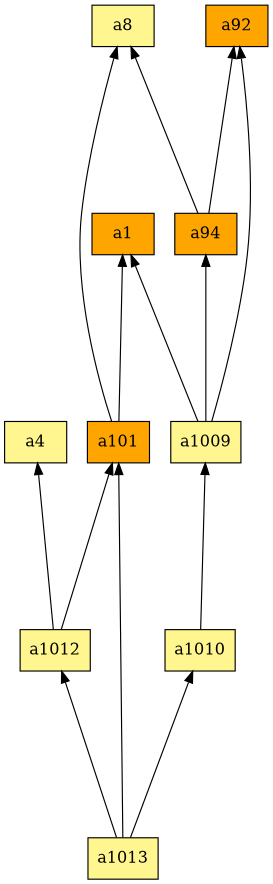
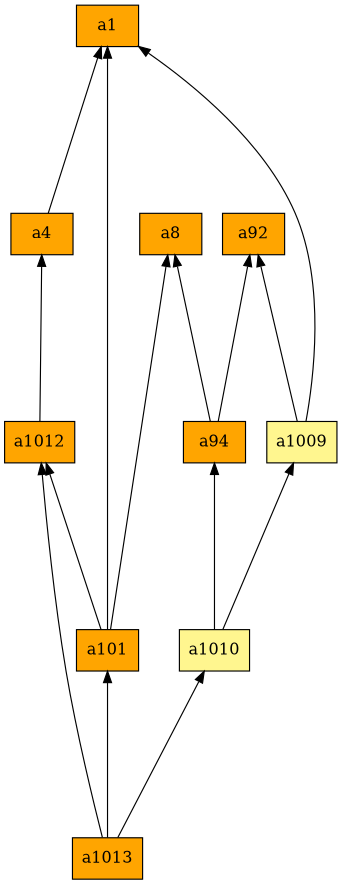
node "a8": fillcolor khaki1 -> orange
edge "a4" -> "a1": added
edge "a1009" -> "a94": now "a1010" -> "a94"
node "a4": fillcolor khaki1 -> orange
edge "a1012" -> "a101": reversed
node "a1012": fillcolor khaki1 -> orange
node "a1013": fillcolor khaki1 -> orange
